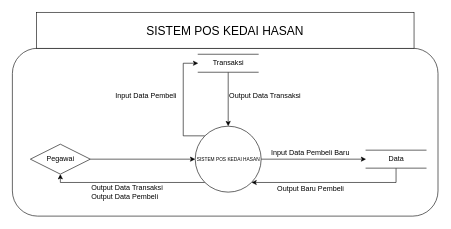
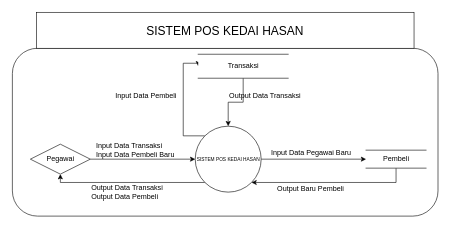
node "Transaksi": size 60x18 -> 90x24
node "Input Data Transaksi Input Data Pembeli Baru": added
node "Input Data Pembeli Baru": label "Input Data Pembeli Baru" -> "Input Data Pegawai Baru"
node "Data": label "Data" -> "Pembeli"
